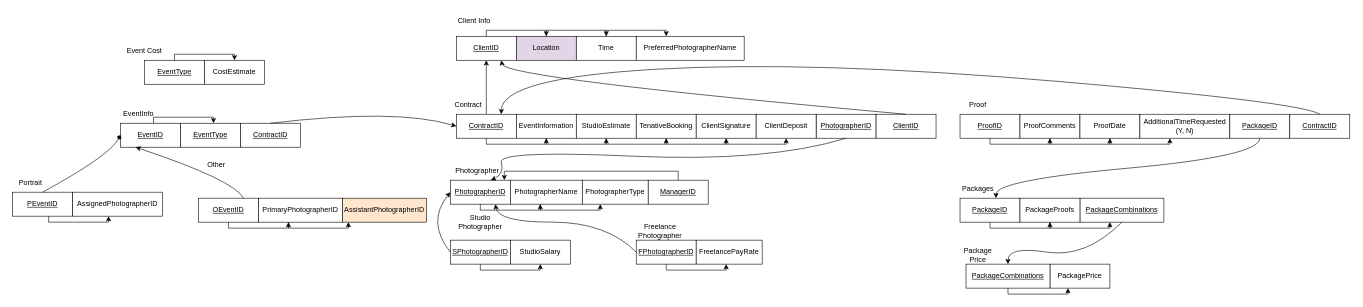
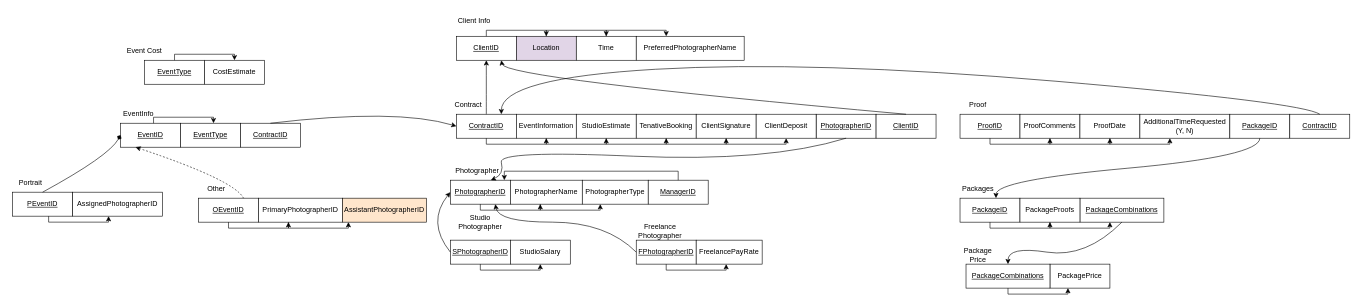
node "Other": moved (216, 165) -> (216, 189)
edge "OEventID" -> "EventID": style solid -> dashed
